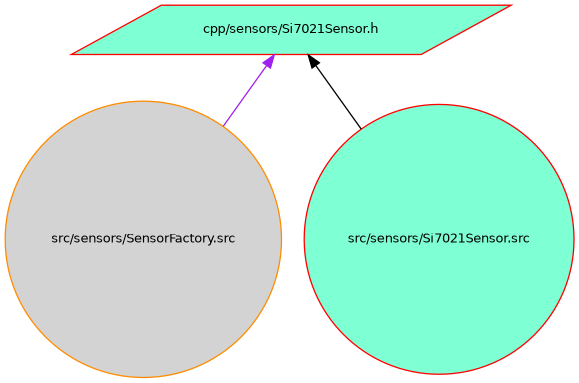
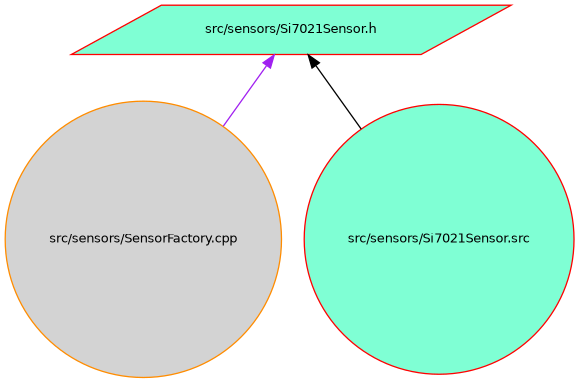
node "cpp/sensors/Si7021Sensor.h": label "cpp/sensors/Si7021Sensor.h" -> "src/sensors/Si7021Sensor.h"
node "src/sensors/SensorFactory.src": label "src/sensors/SensorFactory.src" -> "src/sensors/SensorFactory.cpp"
